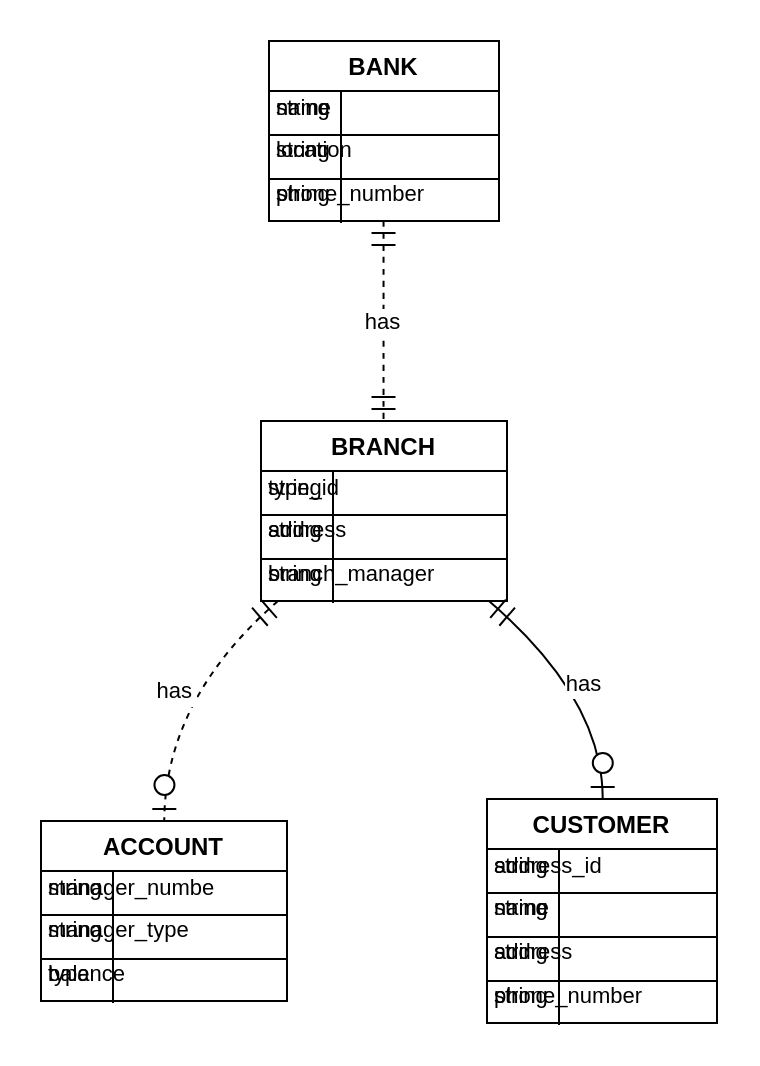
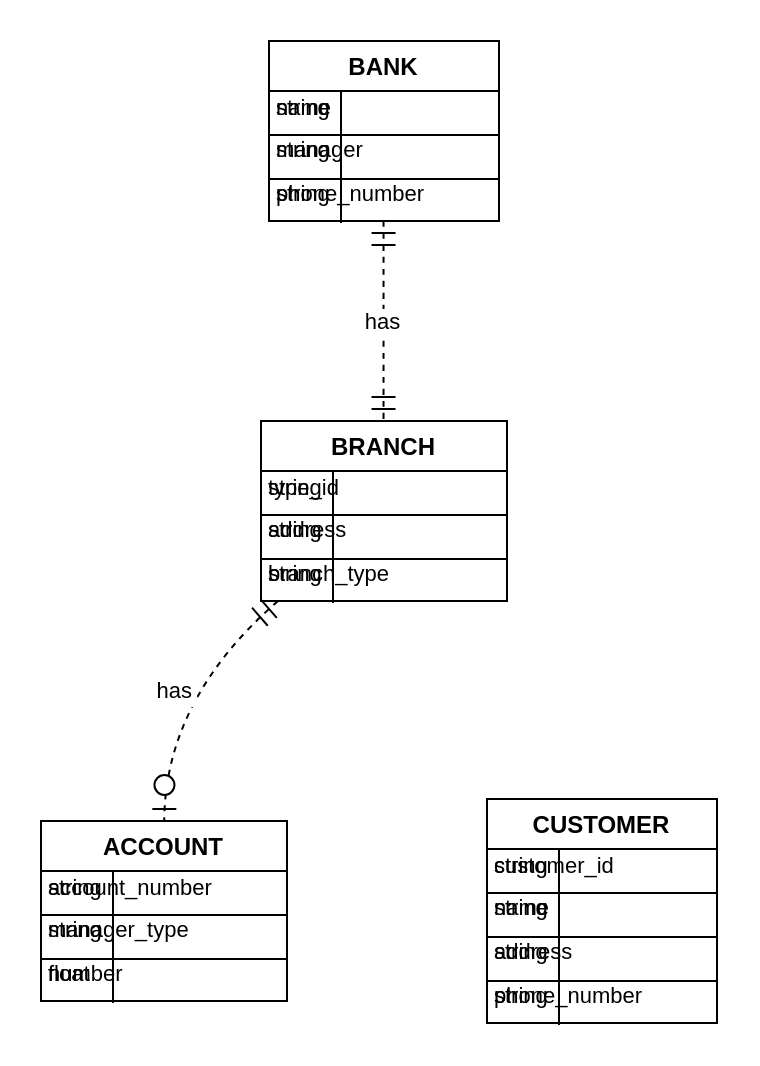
node "location": label "location" -> "manager"
node "branch_manager": label "branch_manager" -> "branch_type"
edge "BRANCH" -- "CUSTOMER": removed, label "has"
node "address_id": label "address_id" -> "customer_id"
node "manager_number": label "manager_number" -> "account_number"
node "type": label "type" -> "float"
node "balance": label "balance" -> "number"
